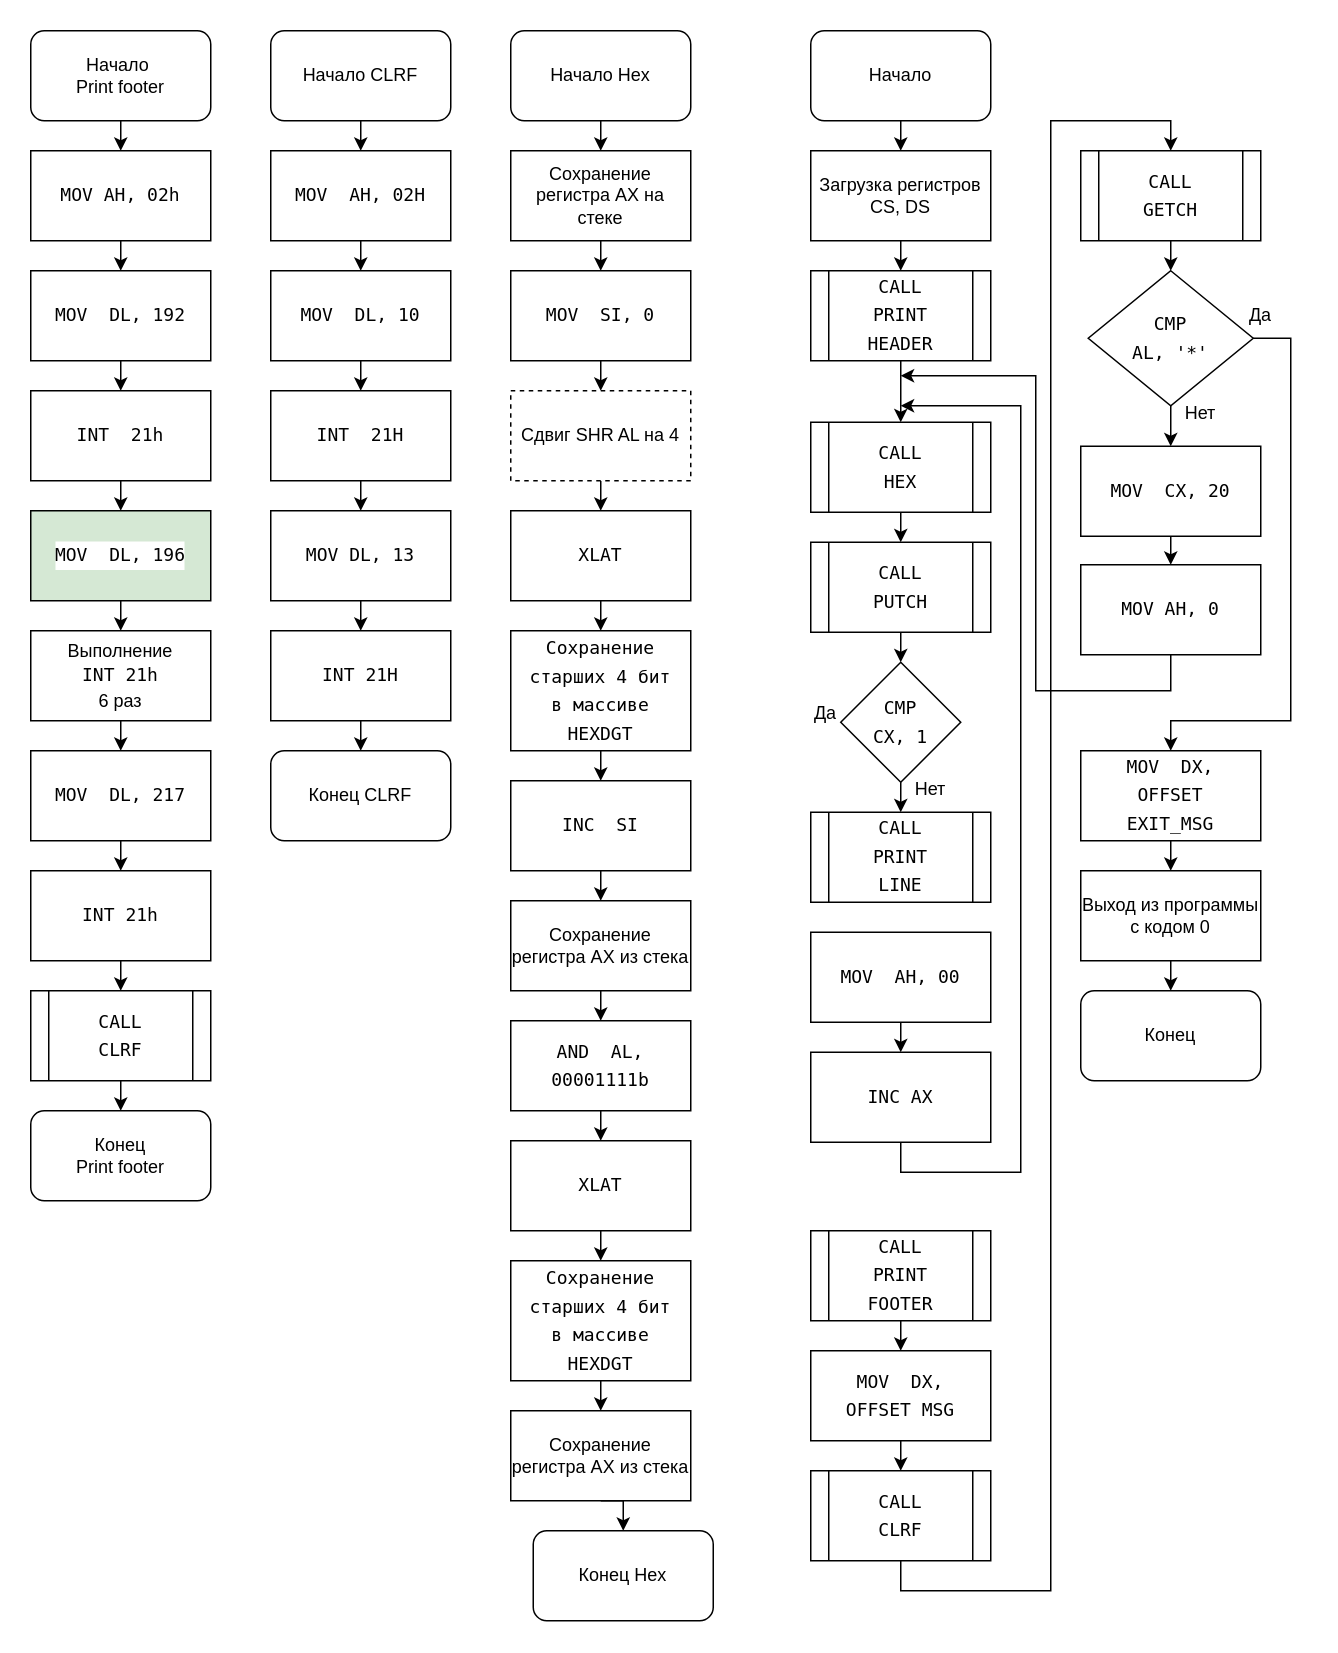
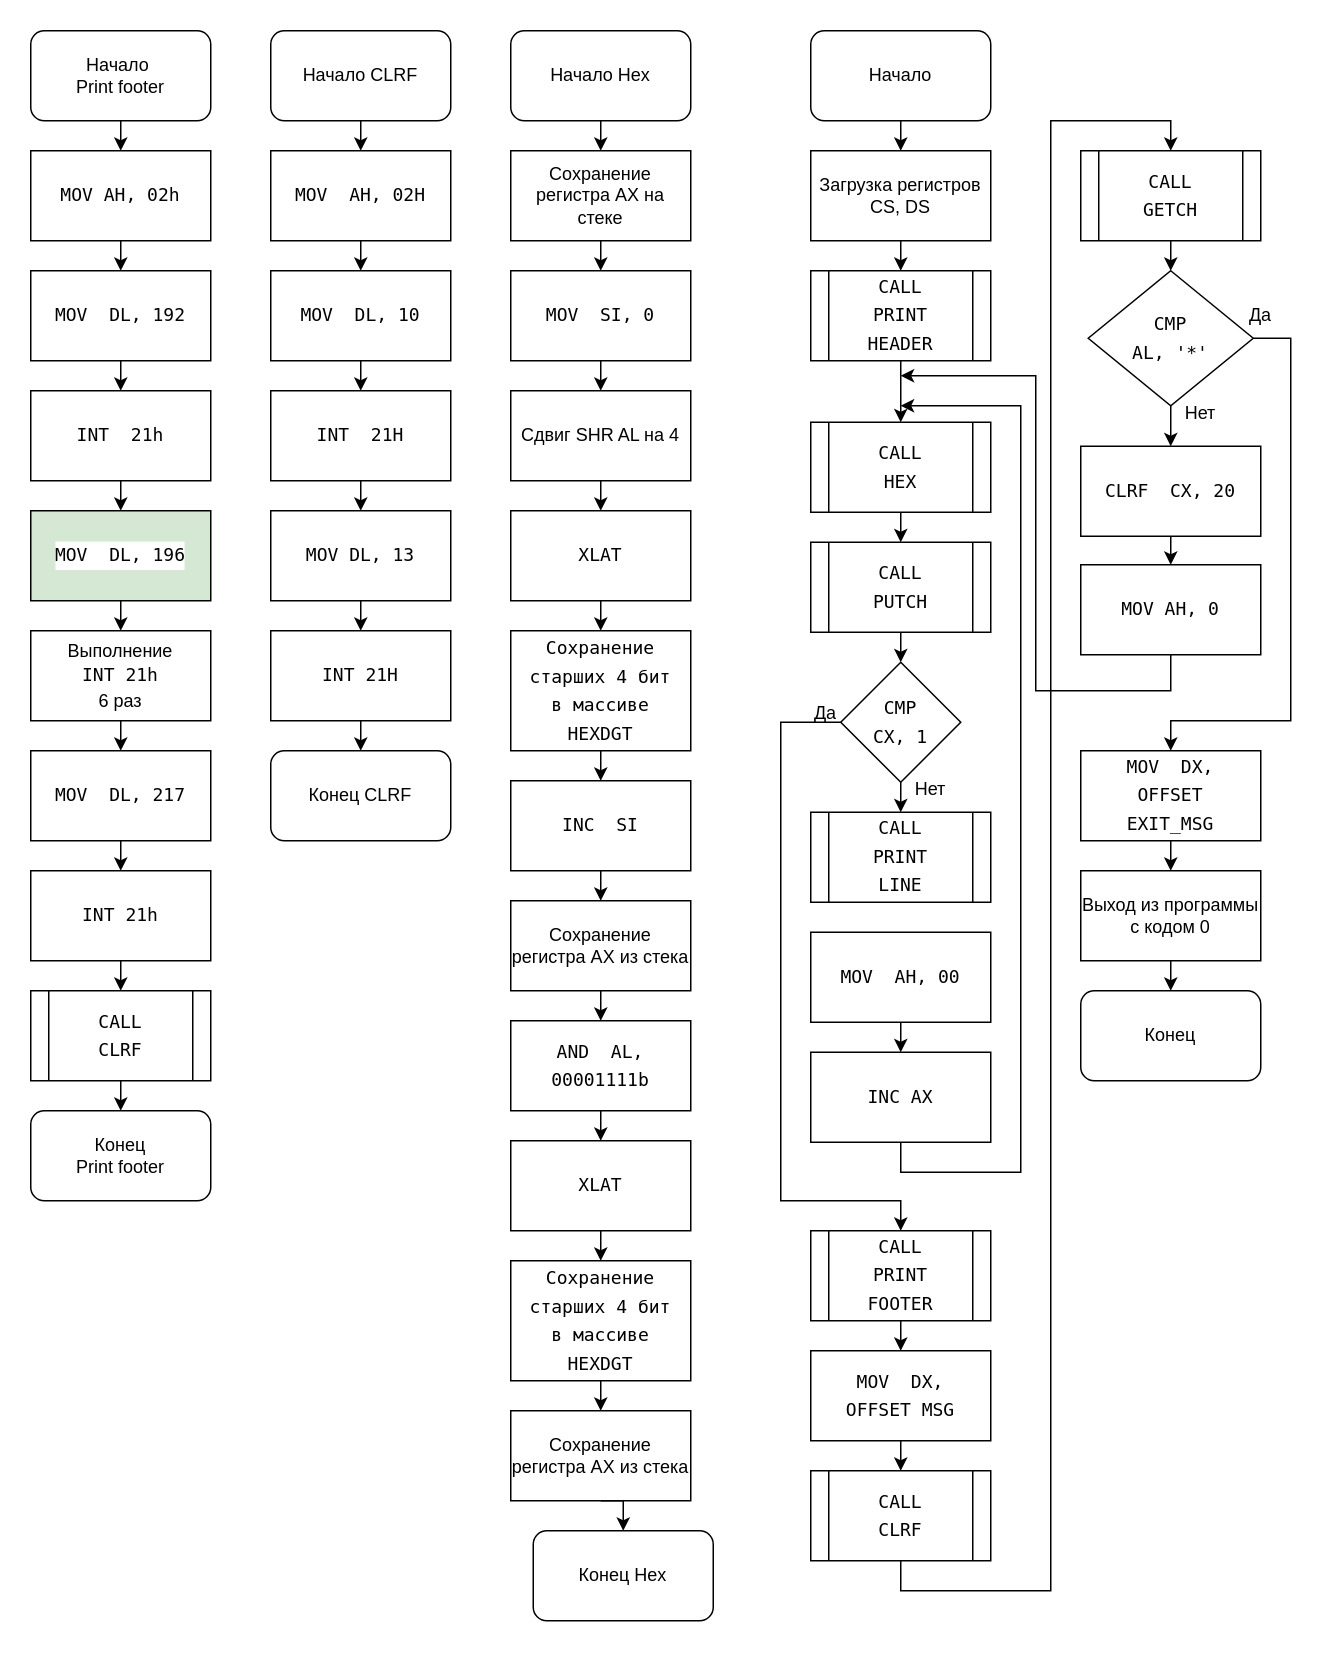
node "Сдвиг SHR AL на 4": style dashed -> solid
node "MOV CX, 20": label "MOV CX, 20" -> "CLRF CX, 20"
edge "CMP CX, 1" -> "CALL PRINT FOOTER": added
